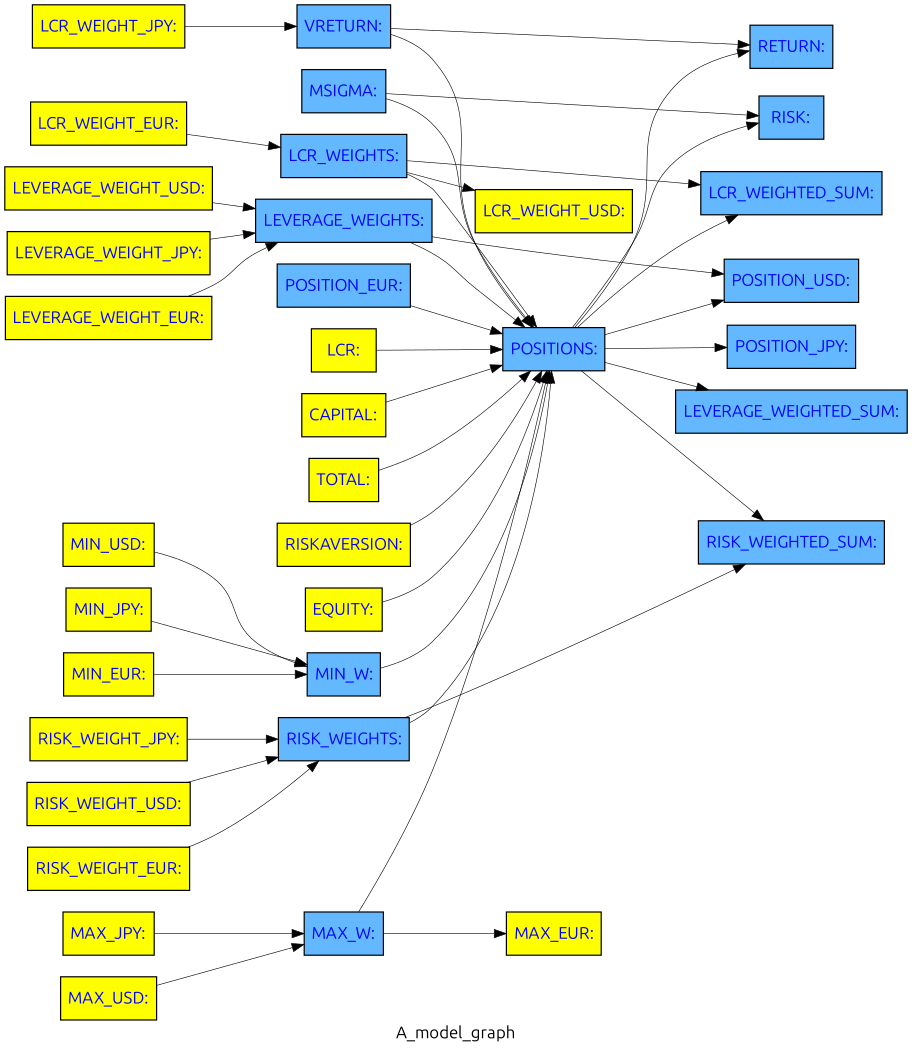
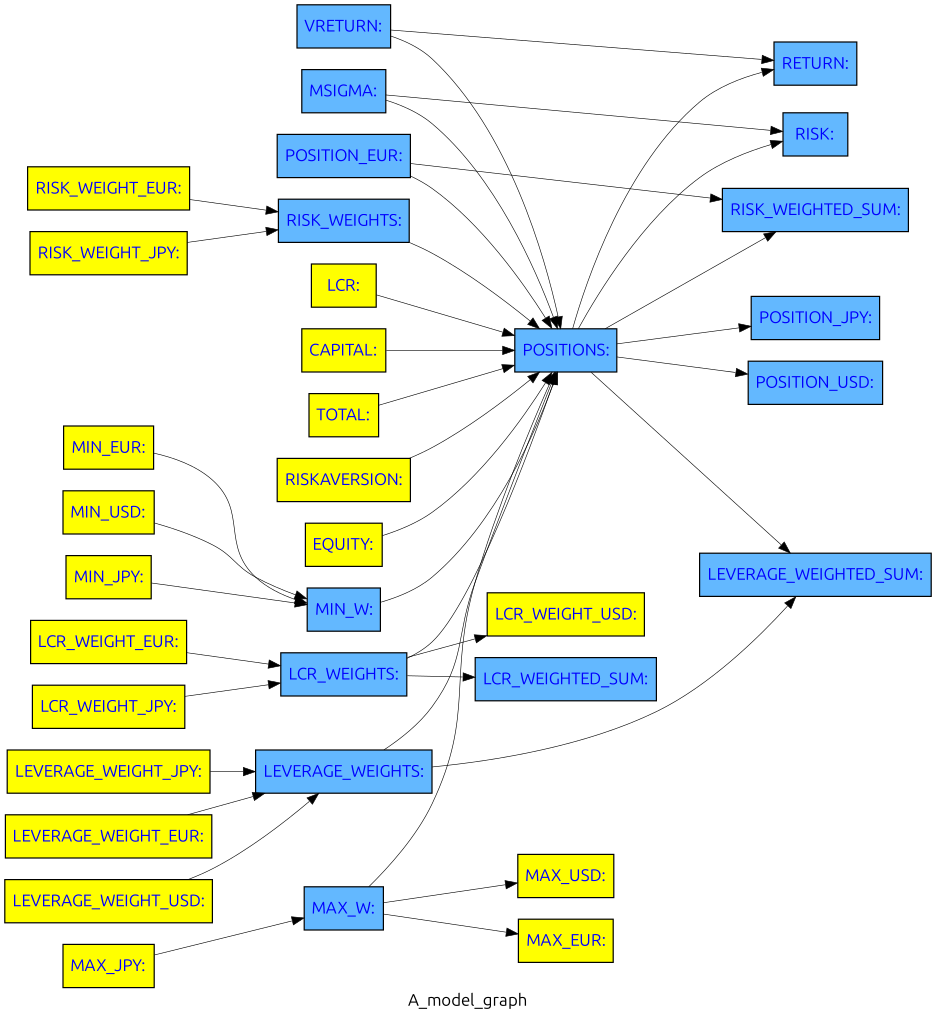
edge "LCR_WEIGHT_JPY:" -> "VRETURN:": now "LCR_WEIGHT_JPY:" -> "LCR_WEIGHTS:"
edge "LEVERAGE_WEIGHTS:" -> "POSITION_USD:": now "LEVERAGE_WEIGHTS:" -> "LEVERAGE_WEIGHTED_SUM:"
edge "POSITIONS:" -> "LCR_WEIGHTED_SUM:": removed
edge "RISK_WEIGHTS:" -> "RISK_WEIGHTED_SUM:": now "POSITION_EUR:" -> "RISK_WEIGHTED_SUM:"
node "RISK_WEIGHT_USD:": removed
edge "MAX_USD:" -> "MAX_W:": reversed
